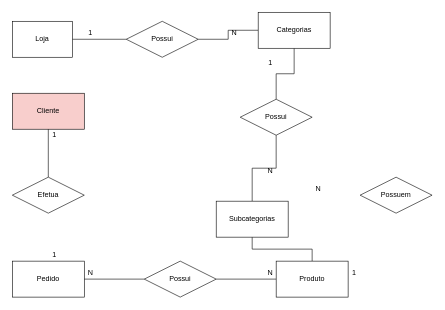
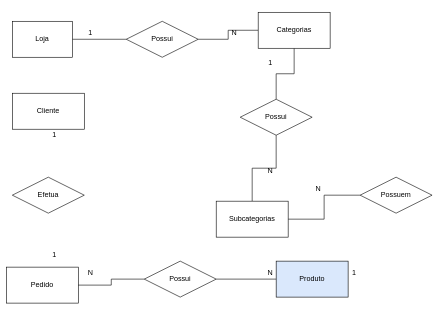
node "Cliente": fillcolor #f8cecc -> #ffffff
edge "Cliente" -- "Efetua": removed
edge "Subcategorias" -- "Produto": now "Subcategorias" -- "Possuem"
node "Pedido": moved (48, 279) -> (42, 285)
node "Produto": fillcolor #ffffff -> #dae8fc
